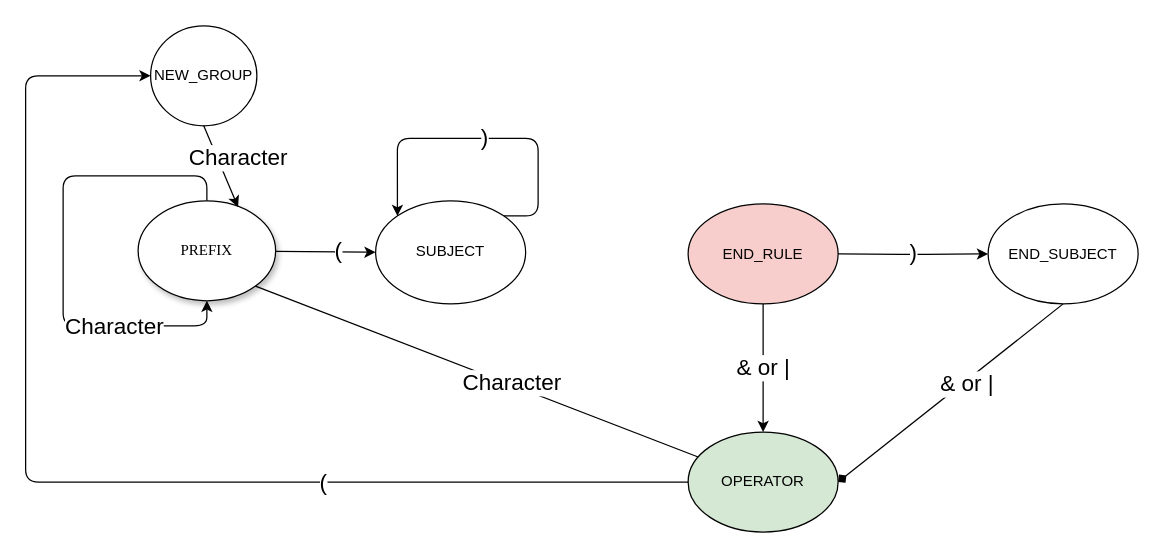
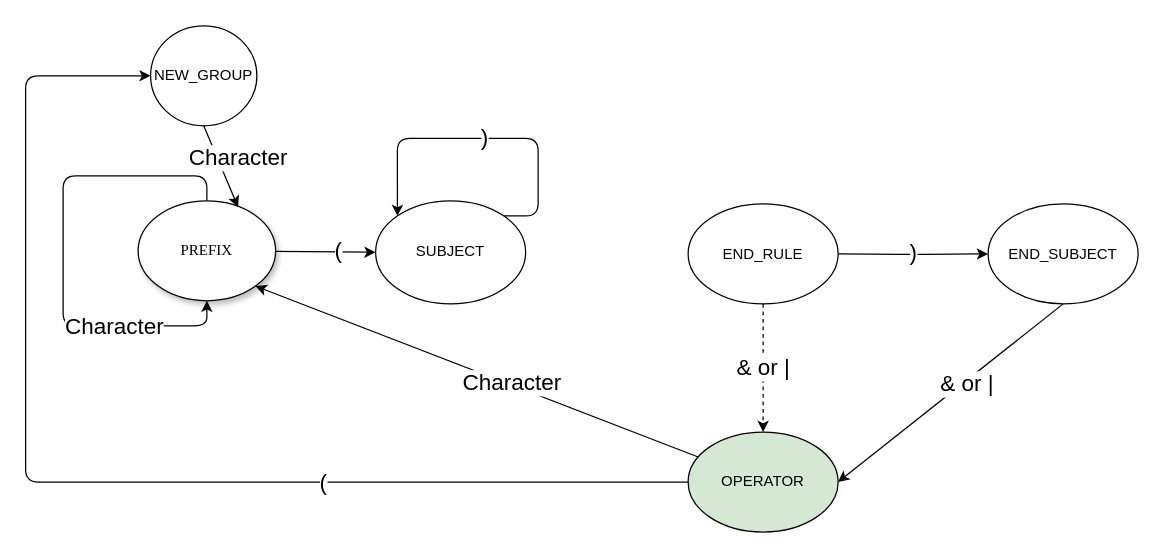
node "END_RULE": fillcolor #f8cecc -> #ffffff
edge "PREFIX" -- "OPERATOR": arrowhead none -> classic
edge "END_RULE" -> "OPERATOR": style solid -> dashed
edge "END_SUBJECT" -> "OPERATOR": arrowhead diamond -> classic
